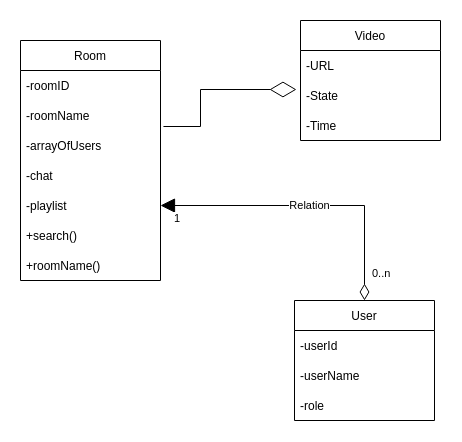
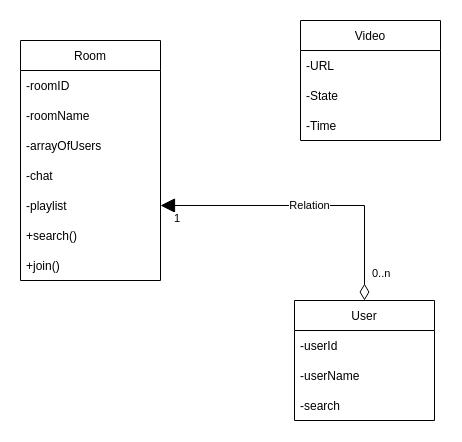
edge "-roomName" -> "-State": removed
node "+roomName()": label "+roomName()" -> "+join()"
node "-role": label "-role" -> "-search"
